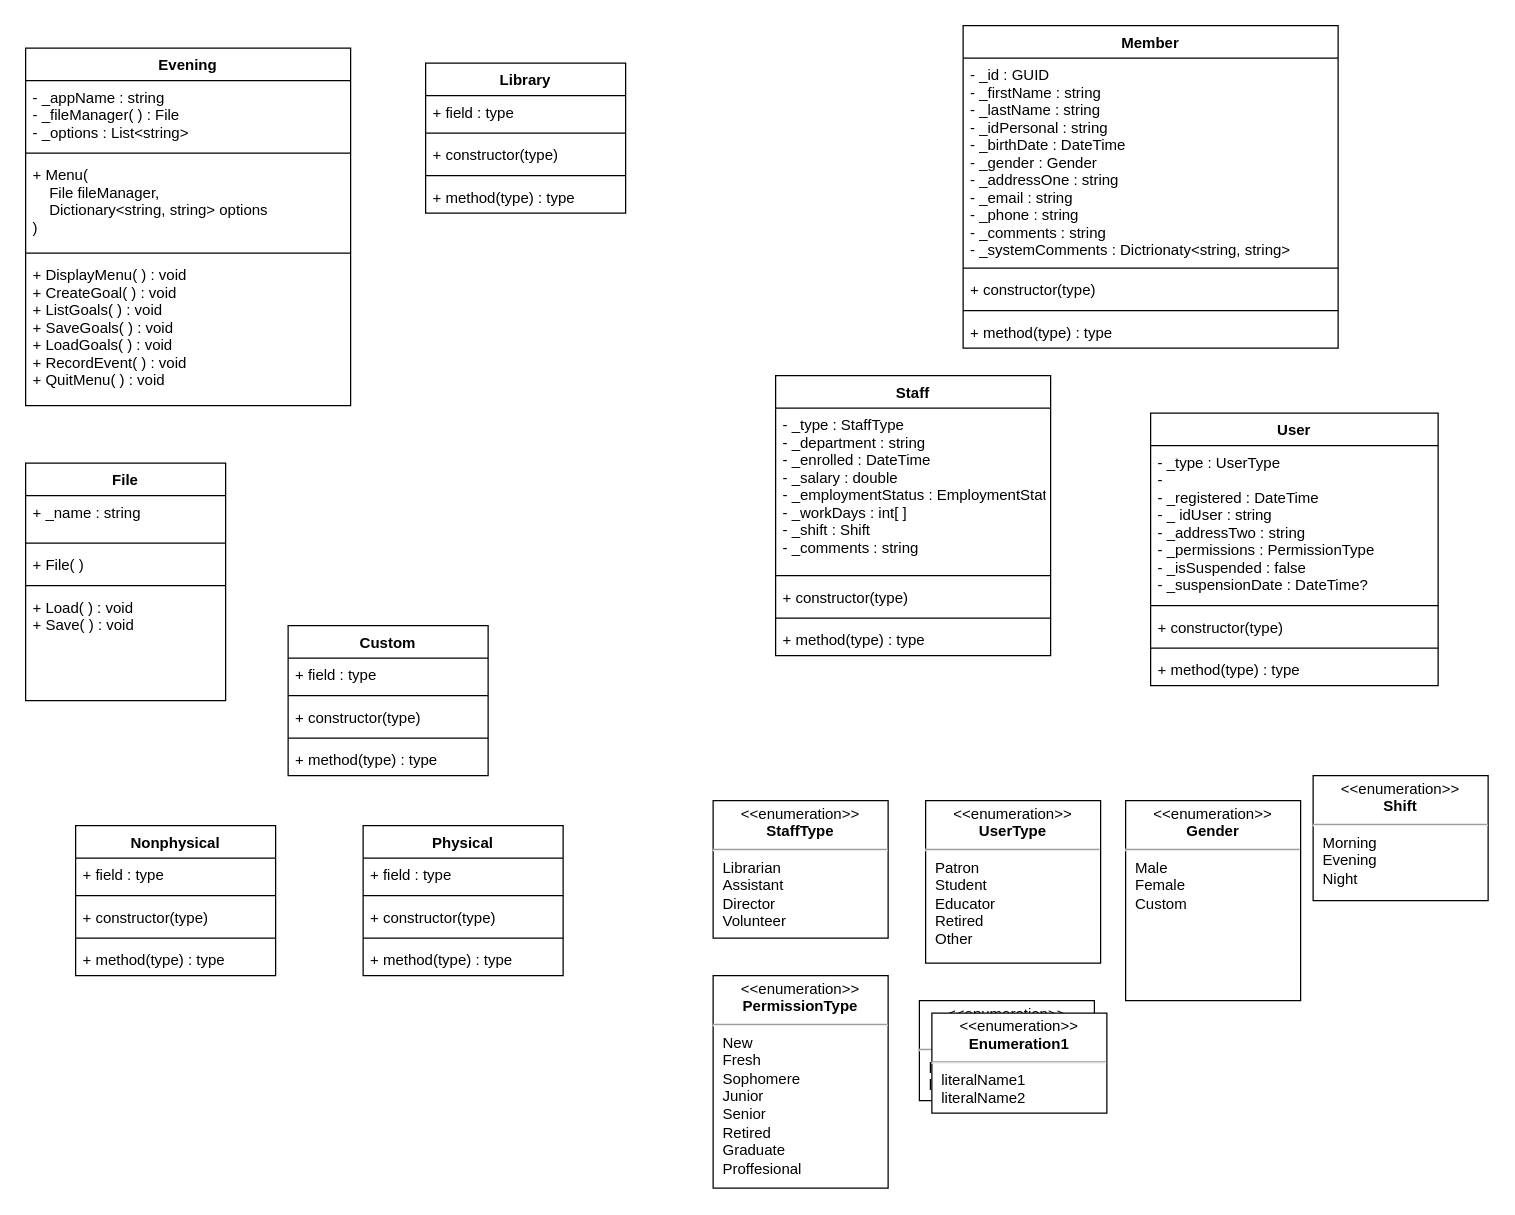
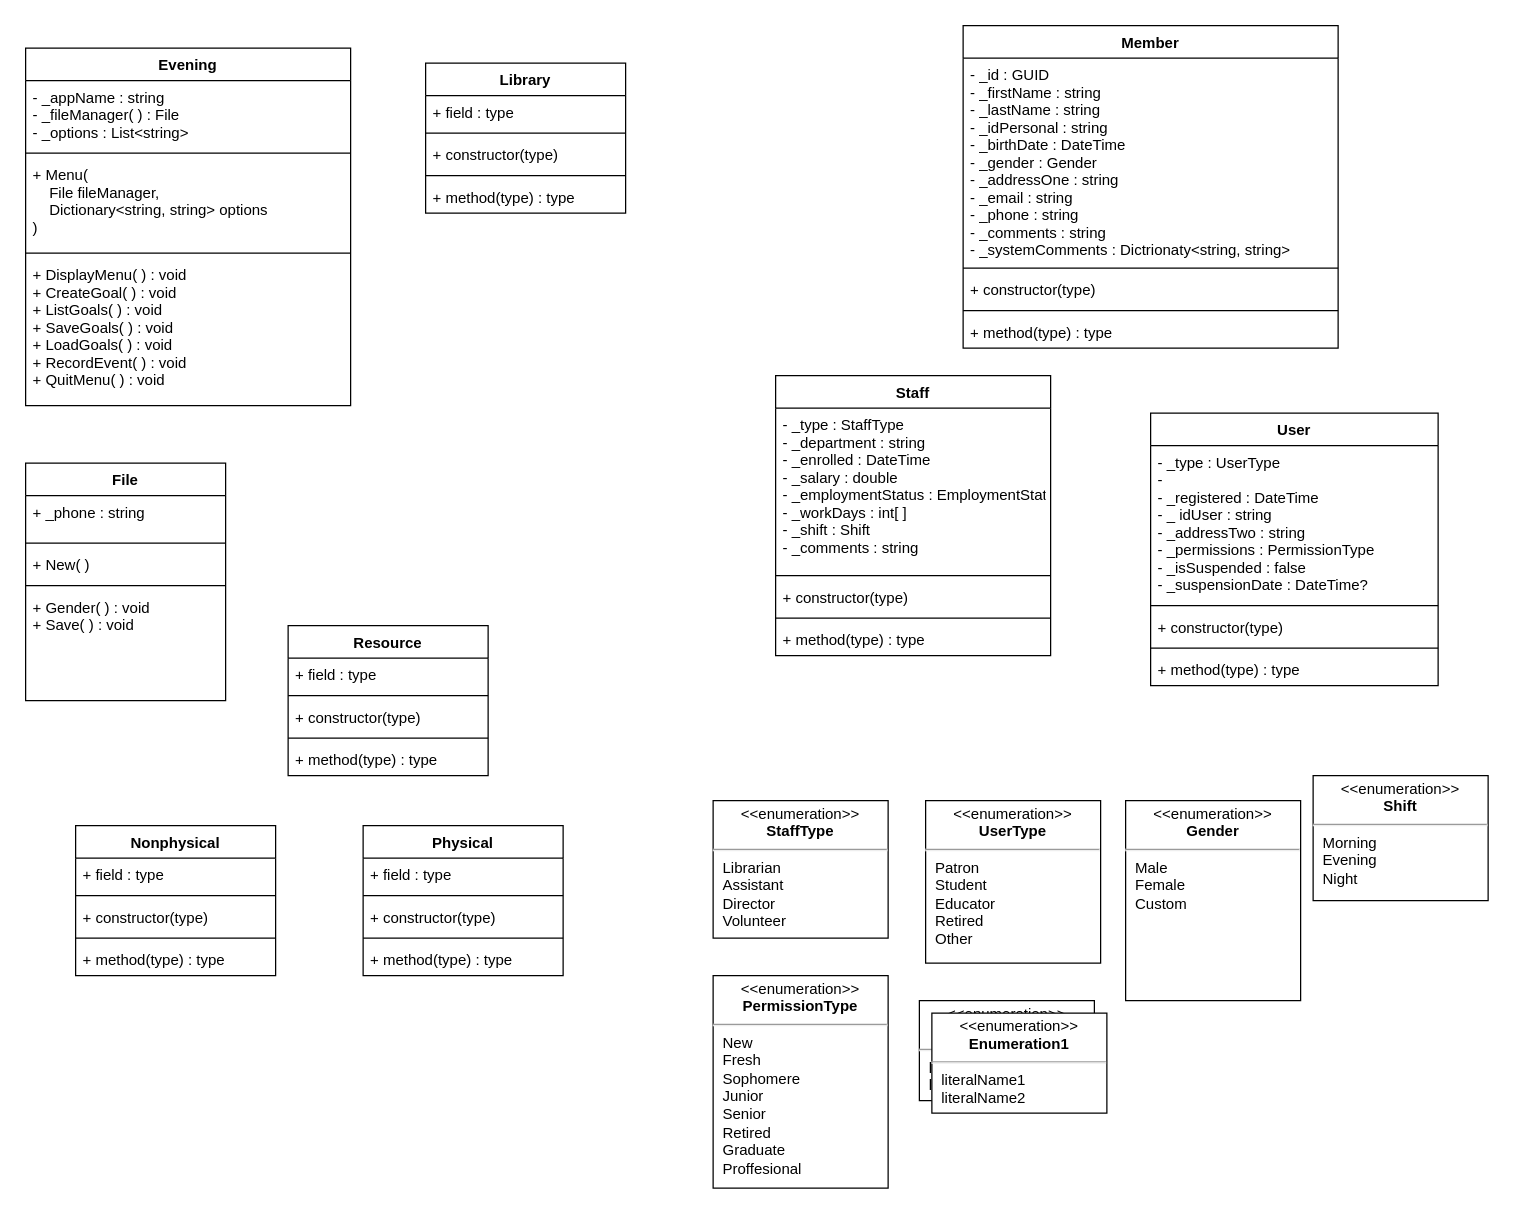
node "+ _name : string": label "+ _name : string" -> "+ _phone : string"
node "+ File( )": label "+ File( )" -> "+ New( )"
node "+ Load( ) : void + Save( ) : void": label "+ Load( ) : void + Save( ) : void" -> "+ Gender( ) : void + Save( ) : void"
node "Custom": label "Custom" -> "Resource"
